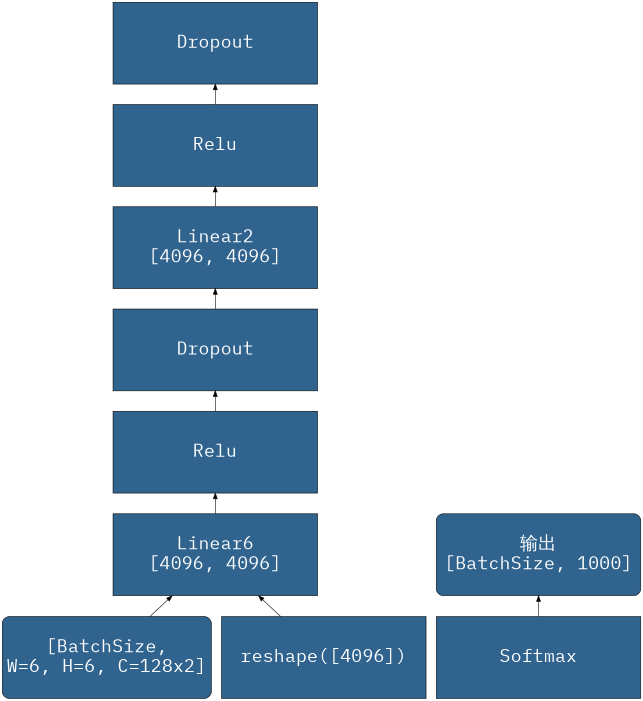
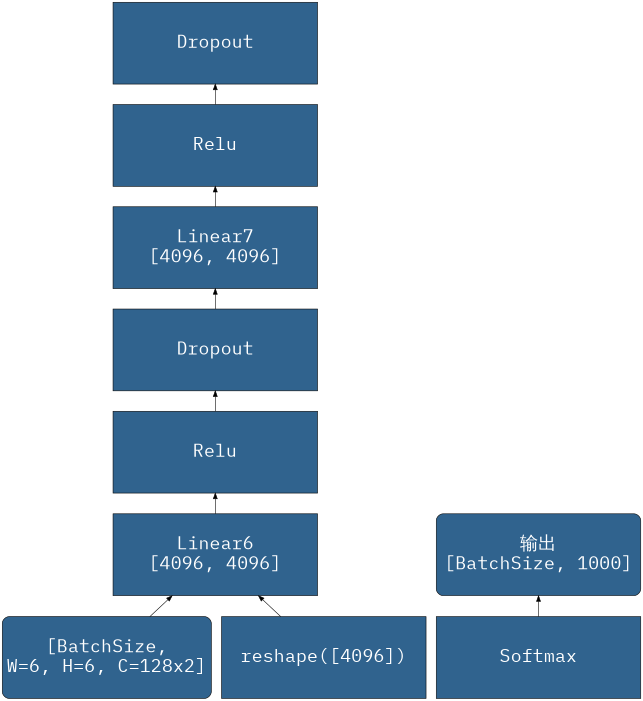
node "Linear2 [4096, 4096]": label "Linear2 [4096, 4096]" -> "Linear7 [4096, 4096]"
